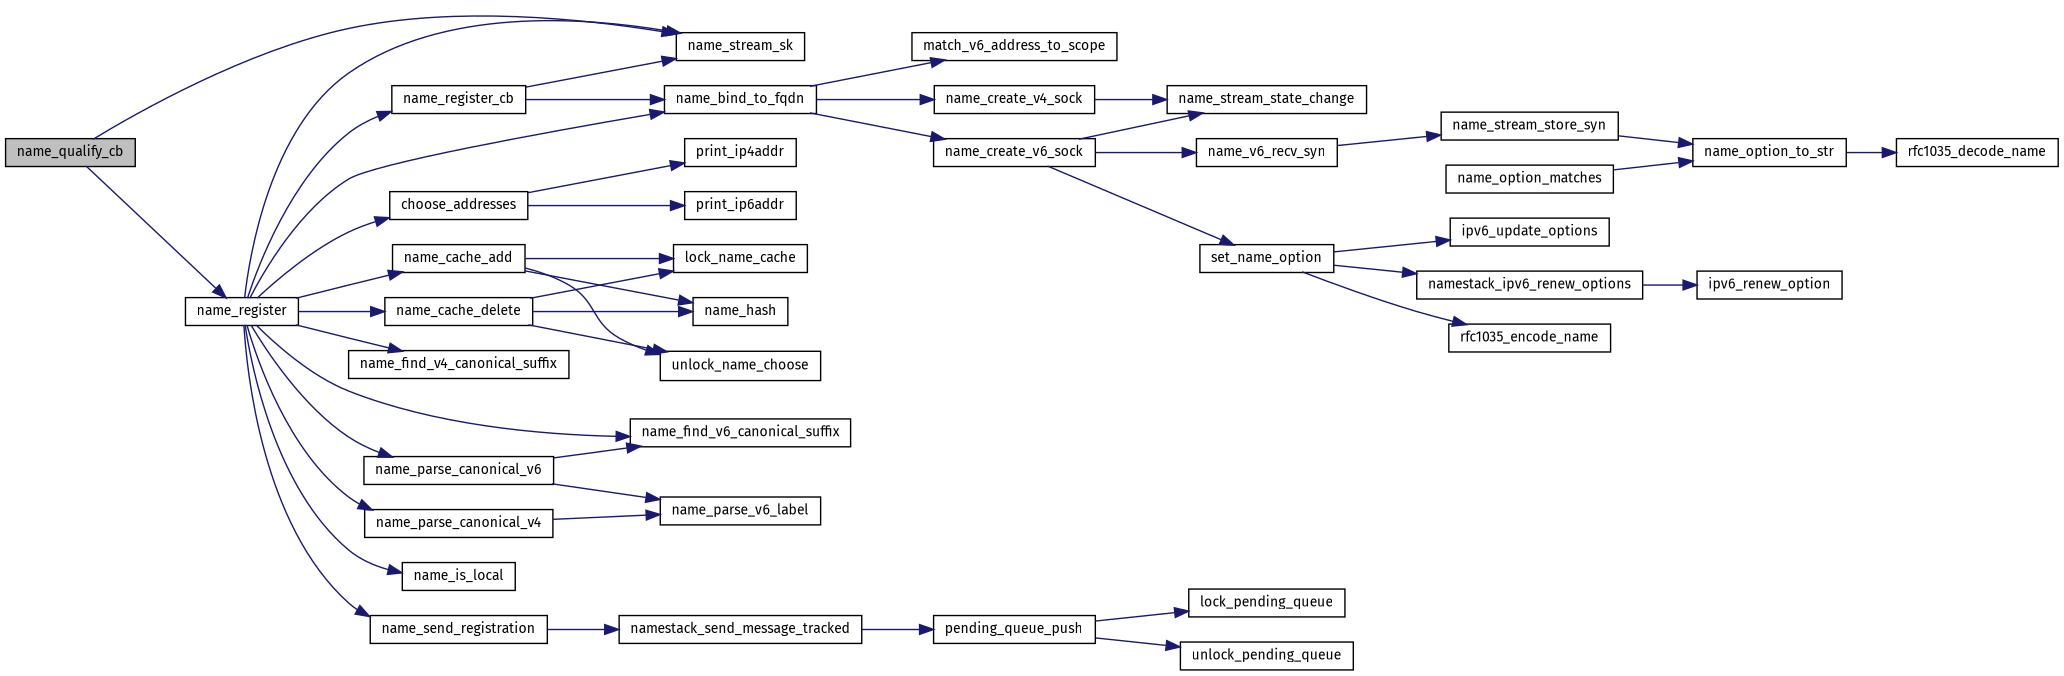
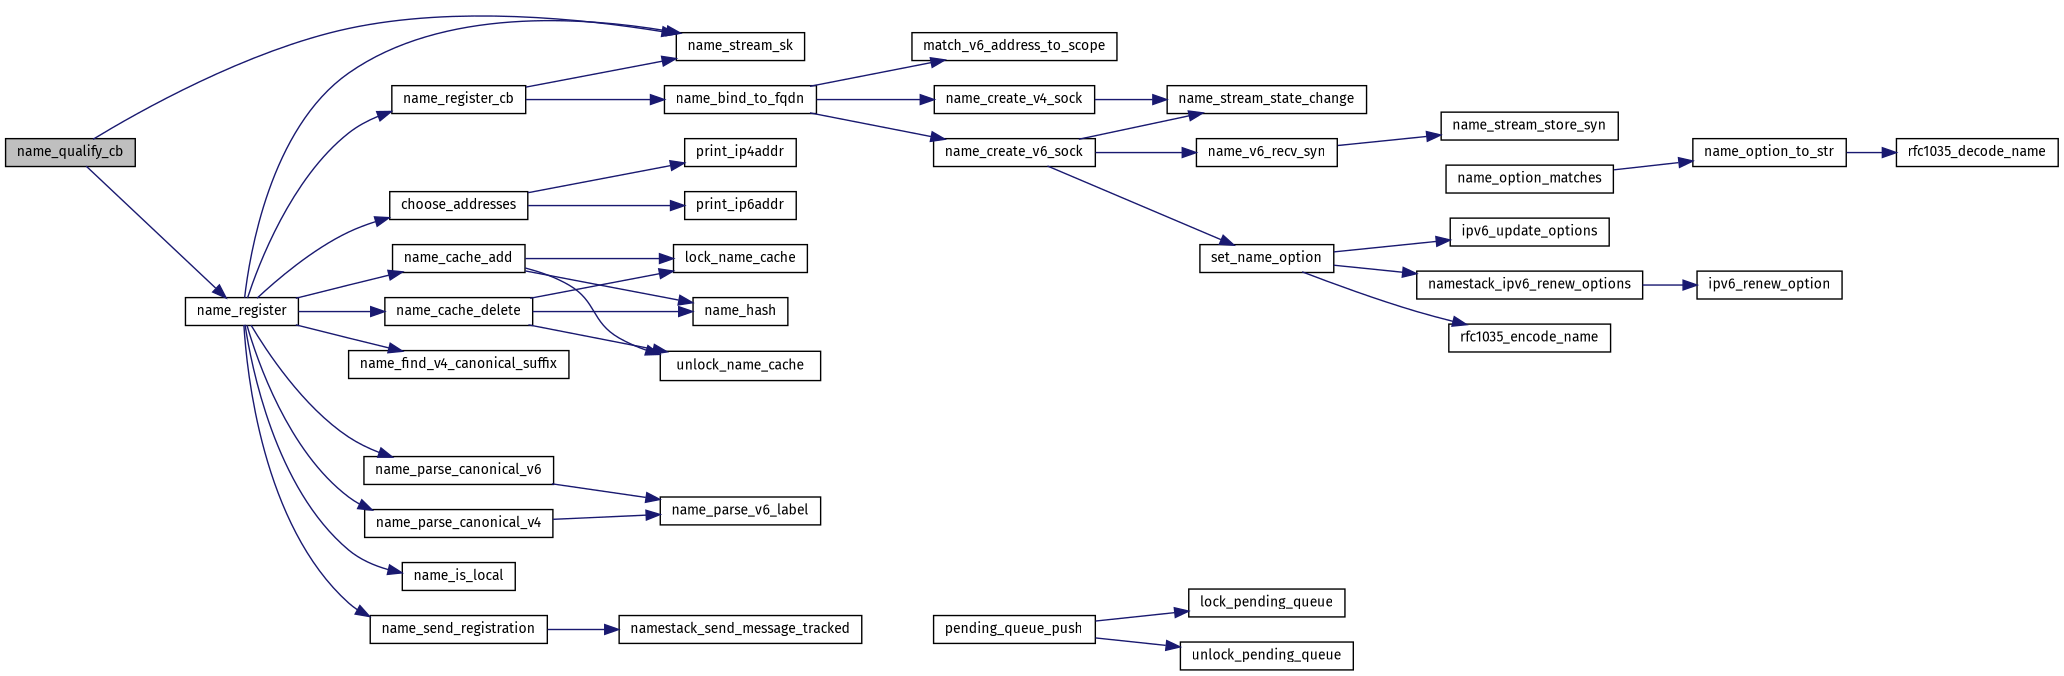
edge "name_stream_store_syn" -> "name_option_to_str": removed
edge "name_register" -> "name_bind_to_fqdn": removed
node "unlock_name_choose": label "unlock_name_choose" -> "unlock_name_cache"
node "name_find_v6_canonical_suffix": removed
edge "namestack_send_message_tracked" -> "pending_queue_push": removed
